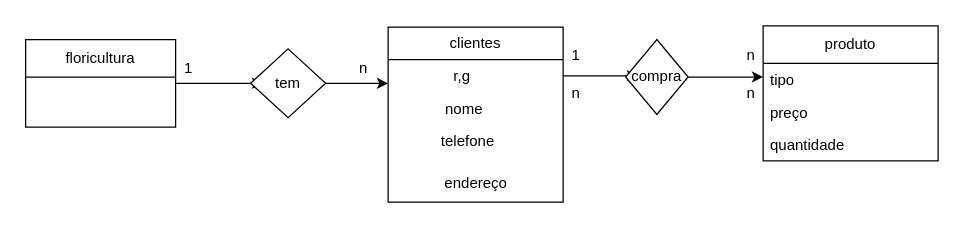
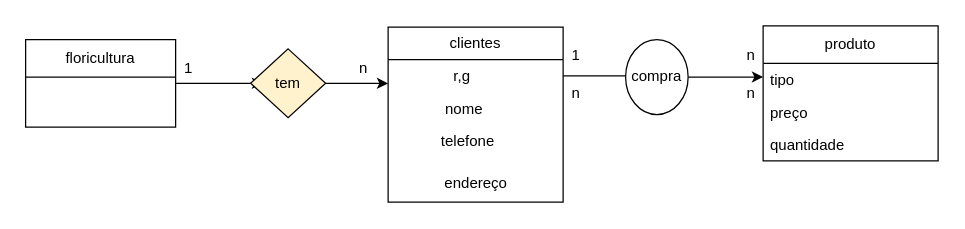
node "compra": shape diamond -> ellipse
node "tem": fillcolor #ffffff -> #fff2cc
